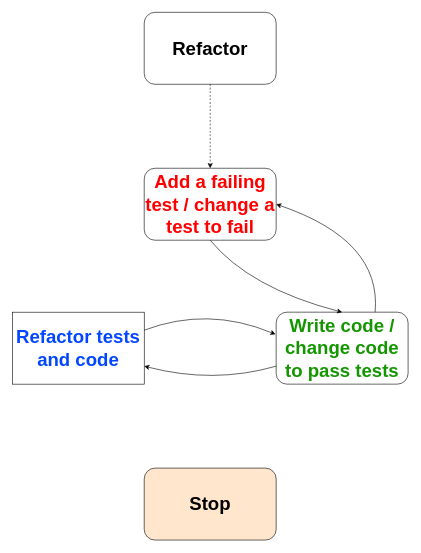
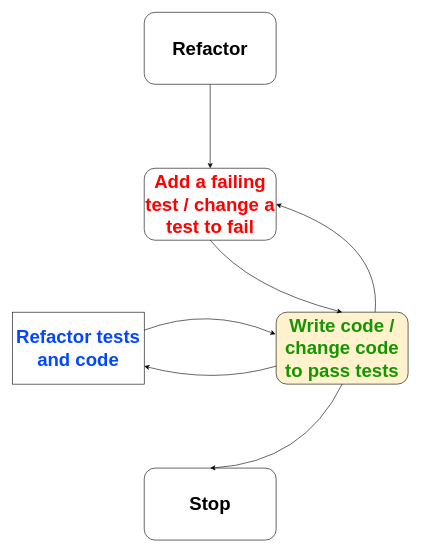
edge "Refactor" -> "Add a failing test / change a test to fail": style dashed -> solid
node "Write code / change code to pass tests": fillcolor #ffffff -> #fff2cc
edge "Write code / change code to pass tests" -> "Stop": added
node "Stop": fillcolor #ffe6cc -> #ffffff
